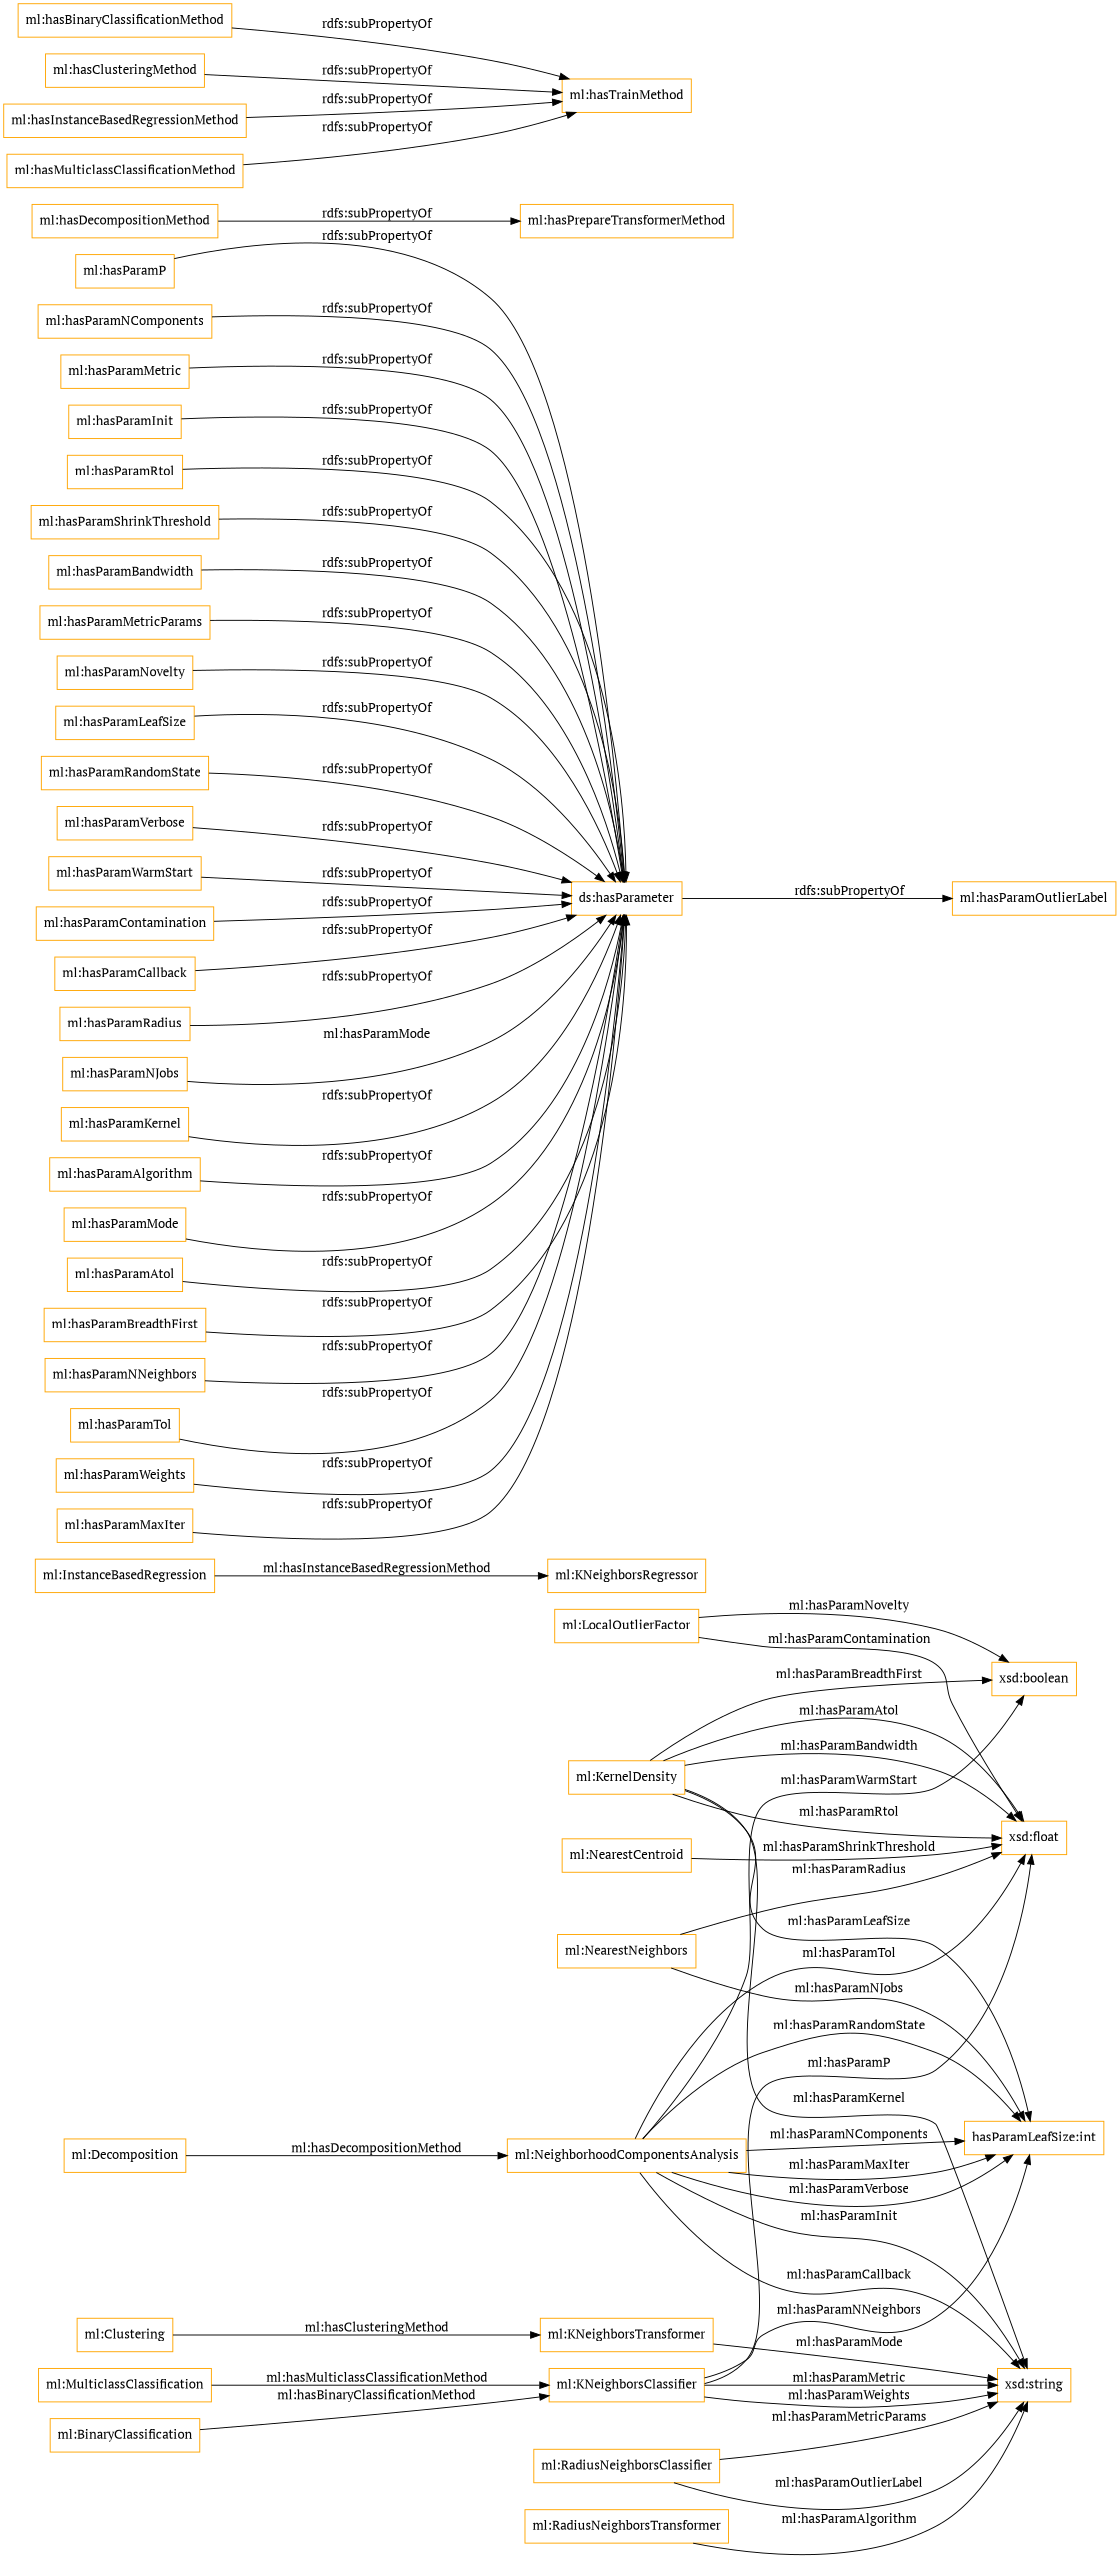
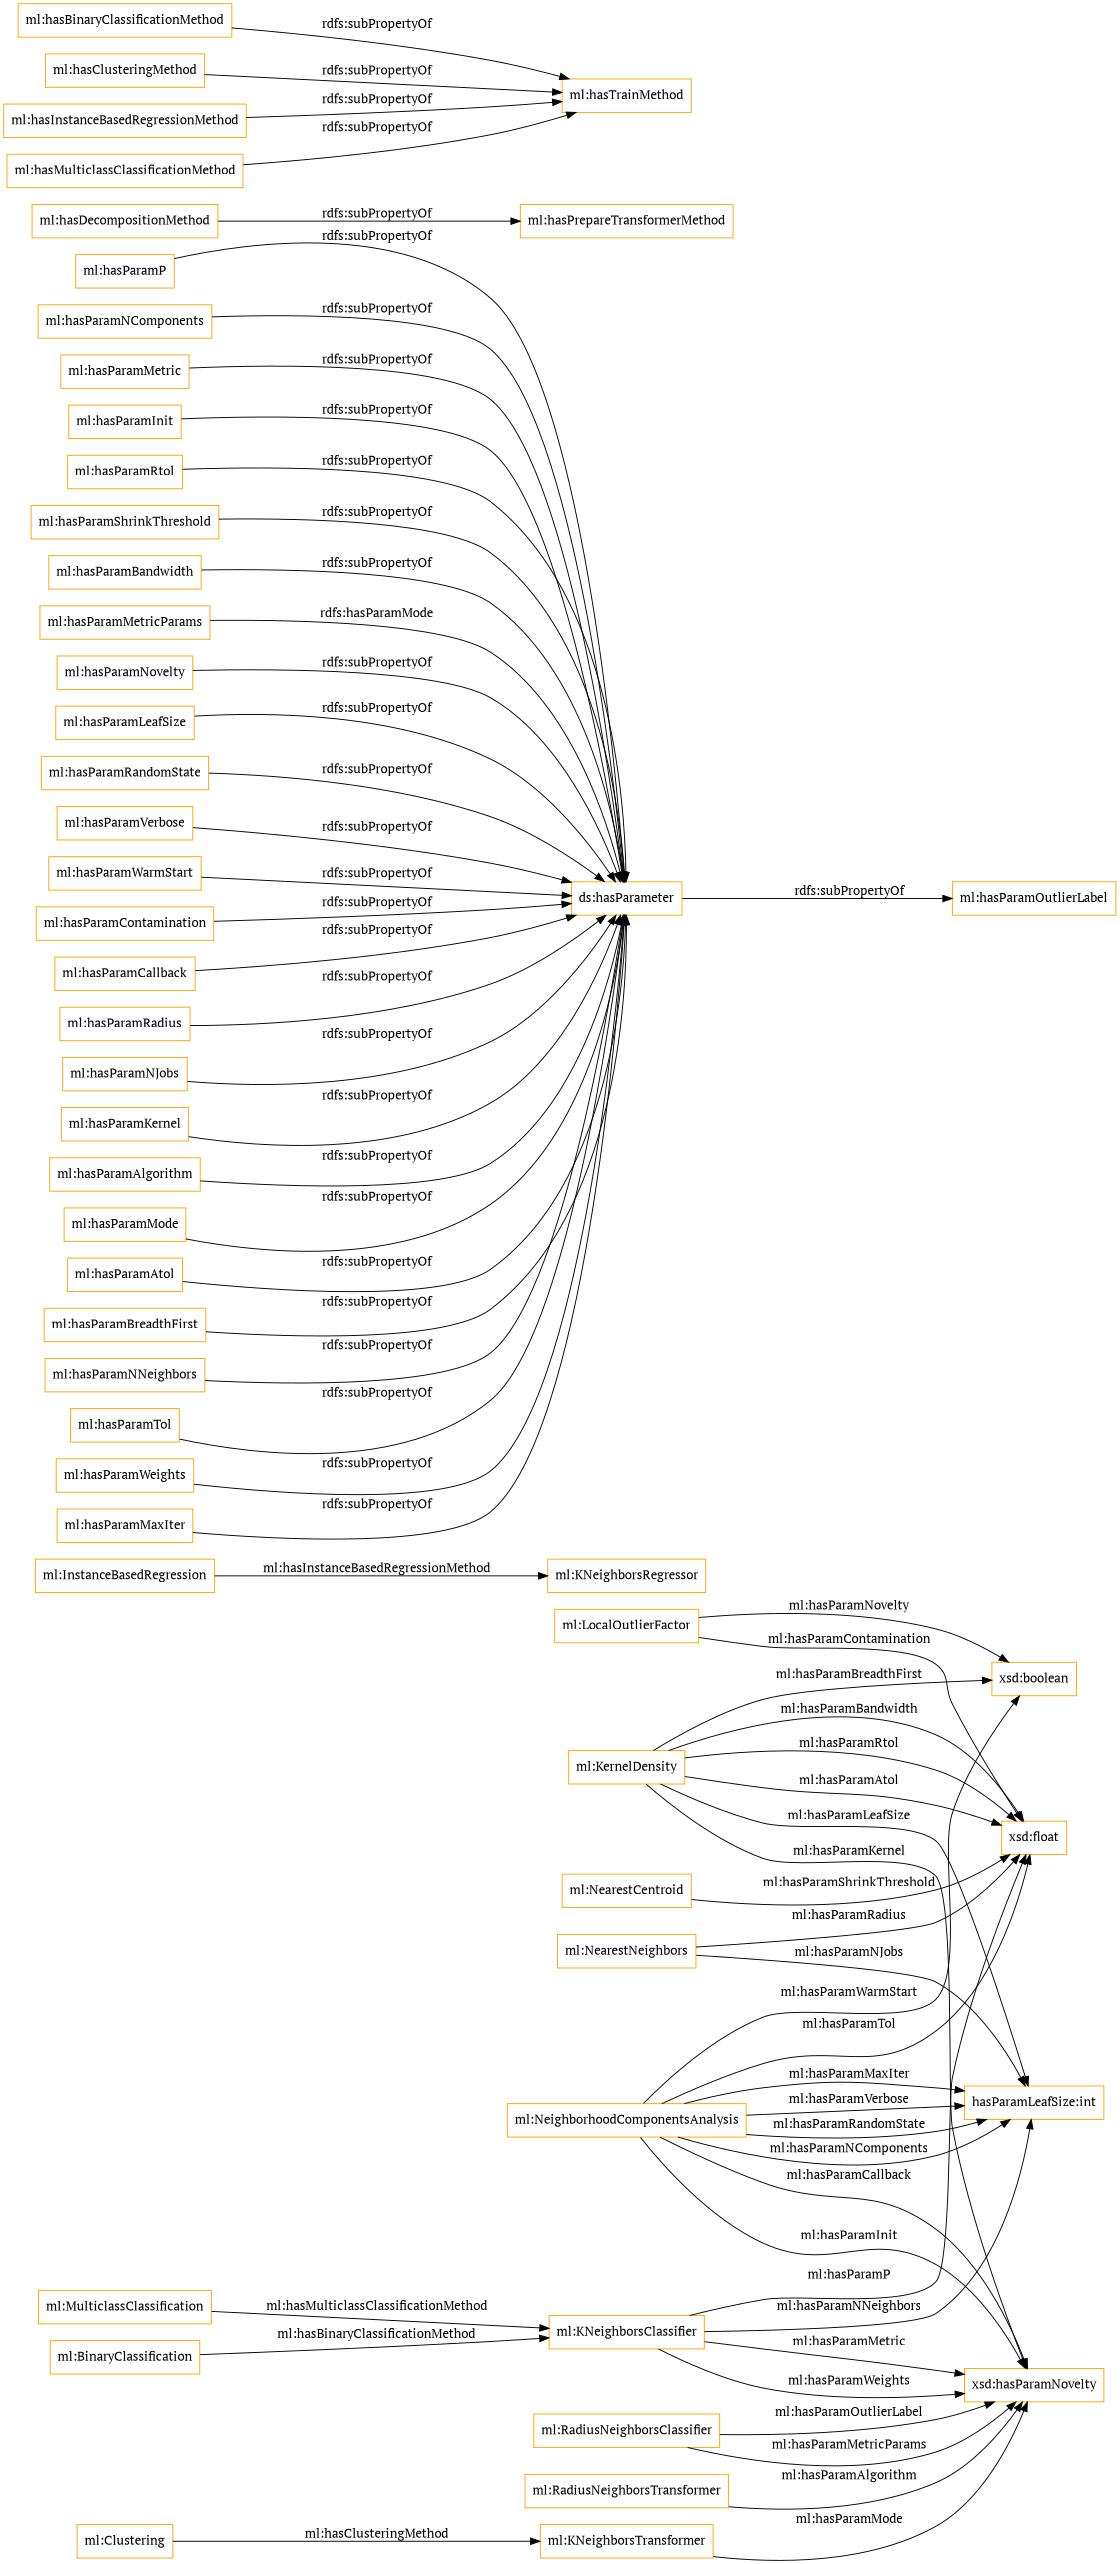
edge "ml:hasParamMetricParams" -> "ds:hasParameter": label "rdfs:subPropertyOf" -> "rdfs:hasParamMode"
edge "ml:hasParamNJobs" -> "ds:hasParameter": label "ml:hasParamMode" -> "rdfs:subPropertyOf"
node "ml:Decomposition": removed
node "xsd:string": label "xsd:string" -> "xsd:hasParamNovelty"
